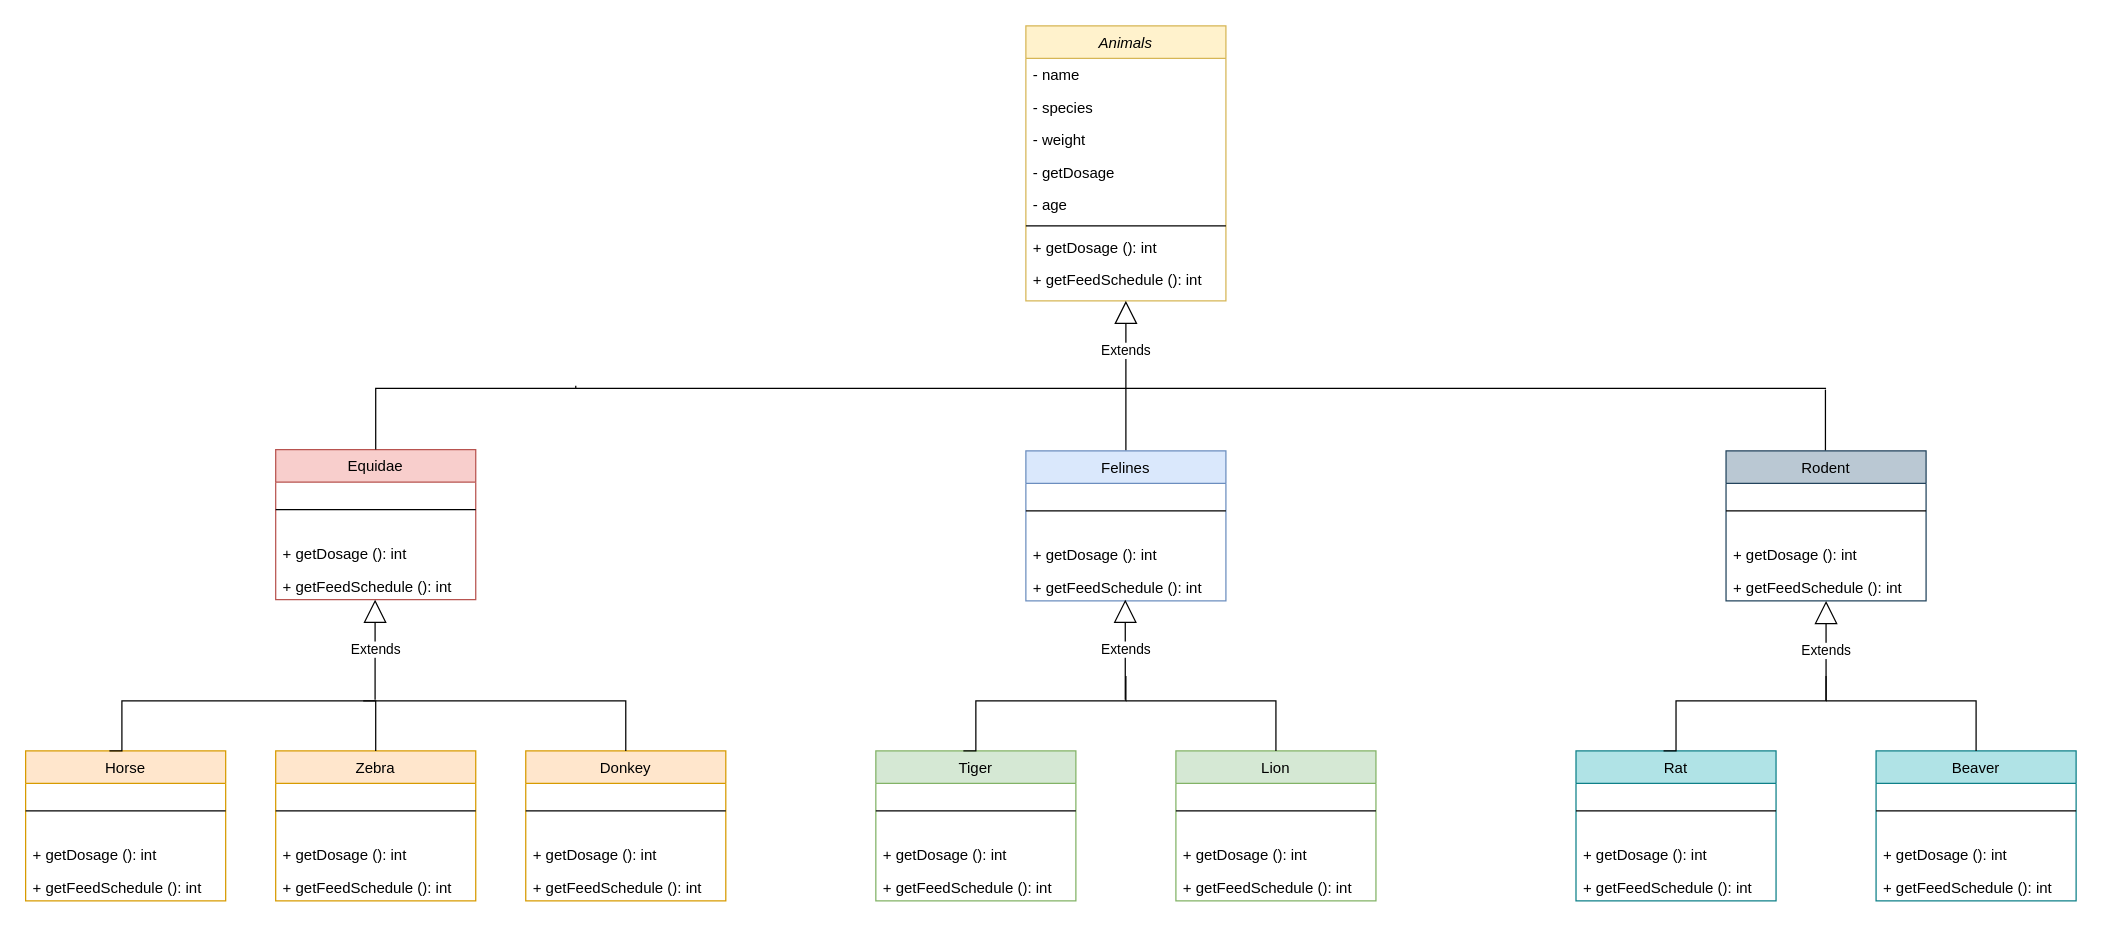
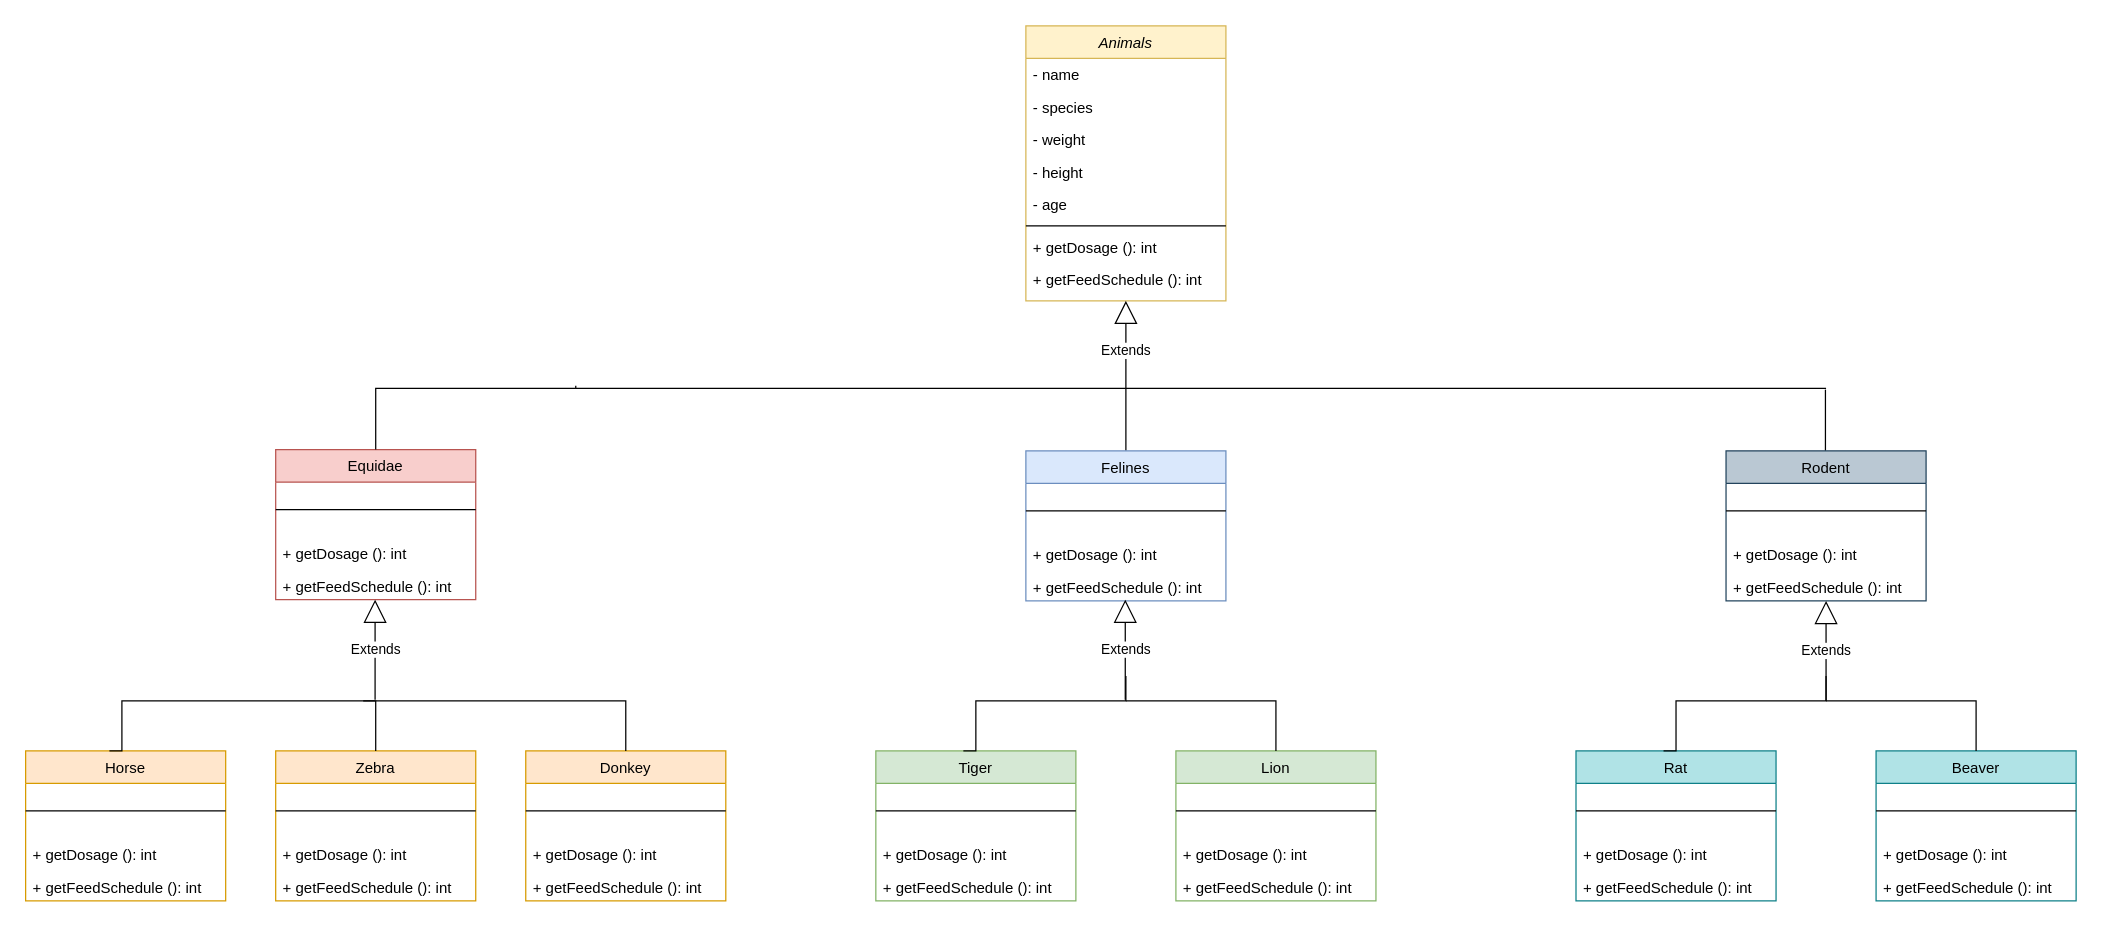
node "- getDosage": label "- getDosage" -> "- height"
